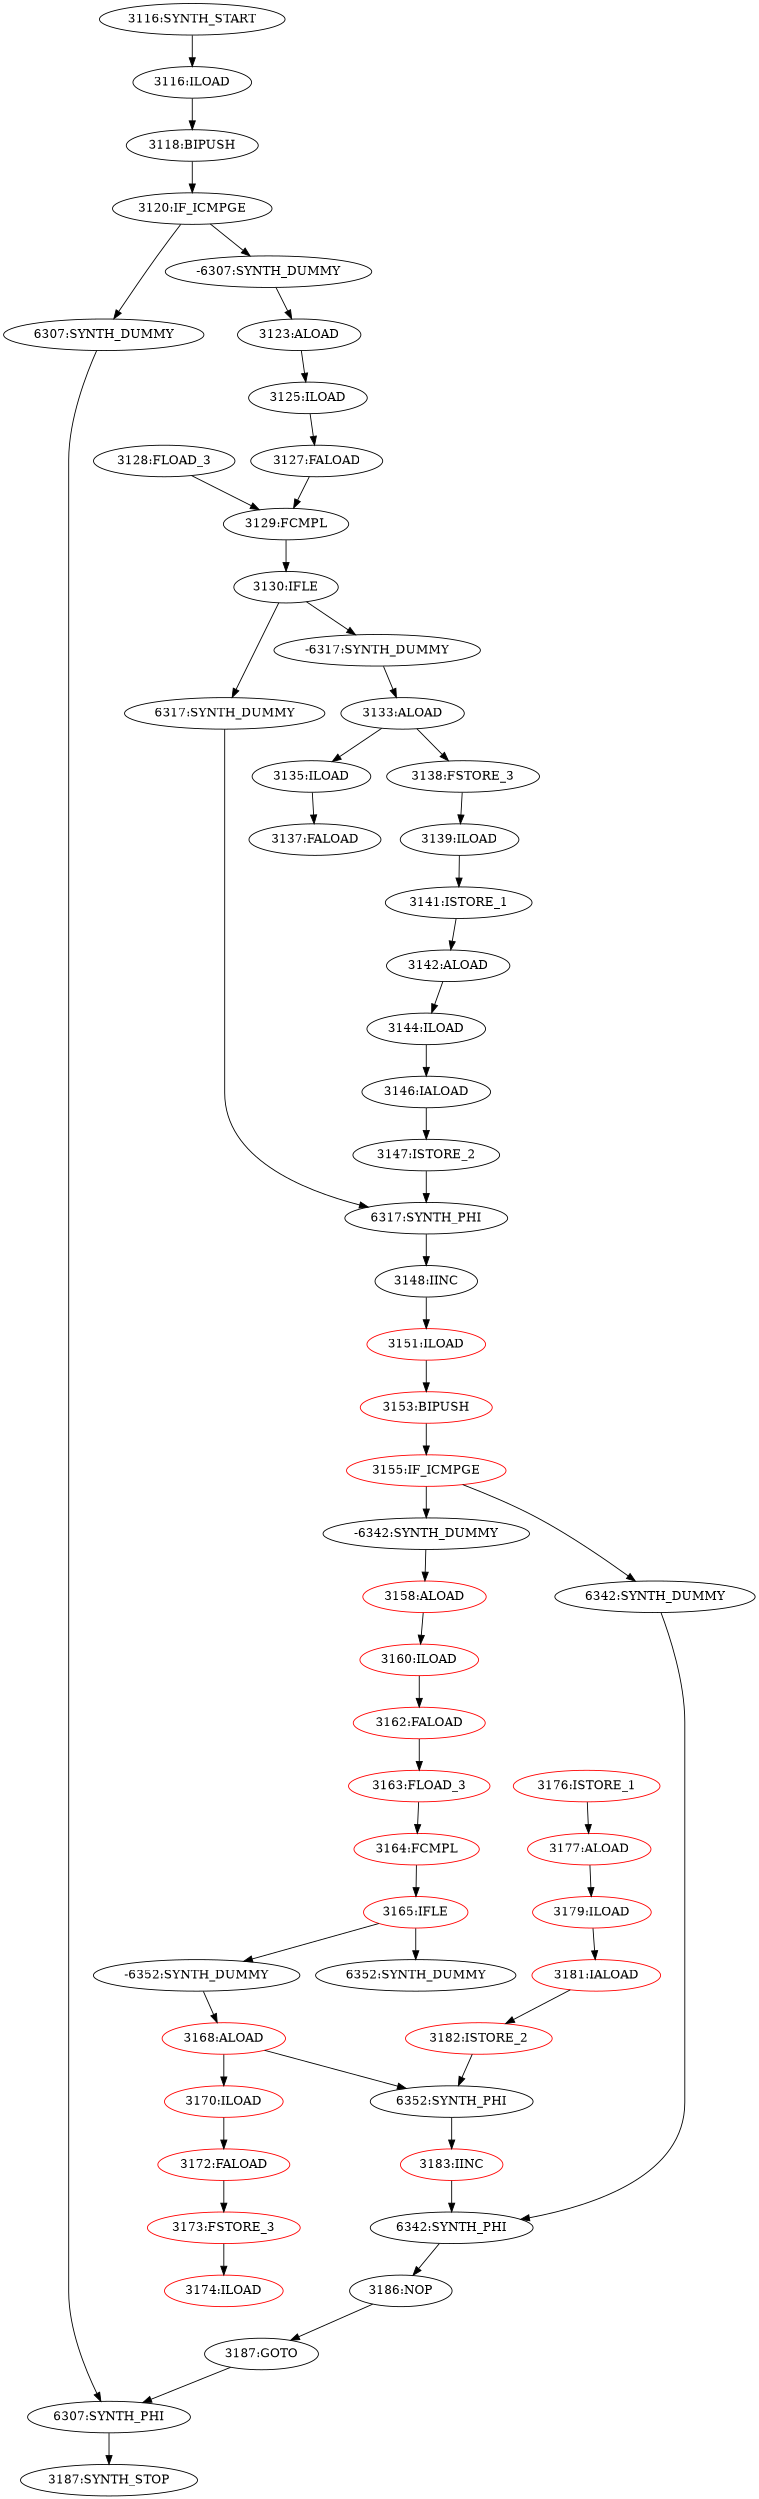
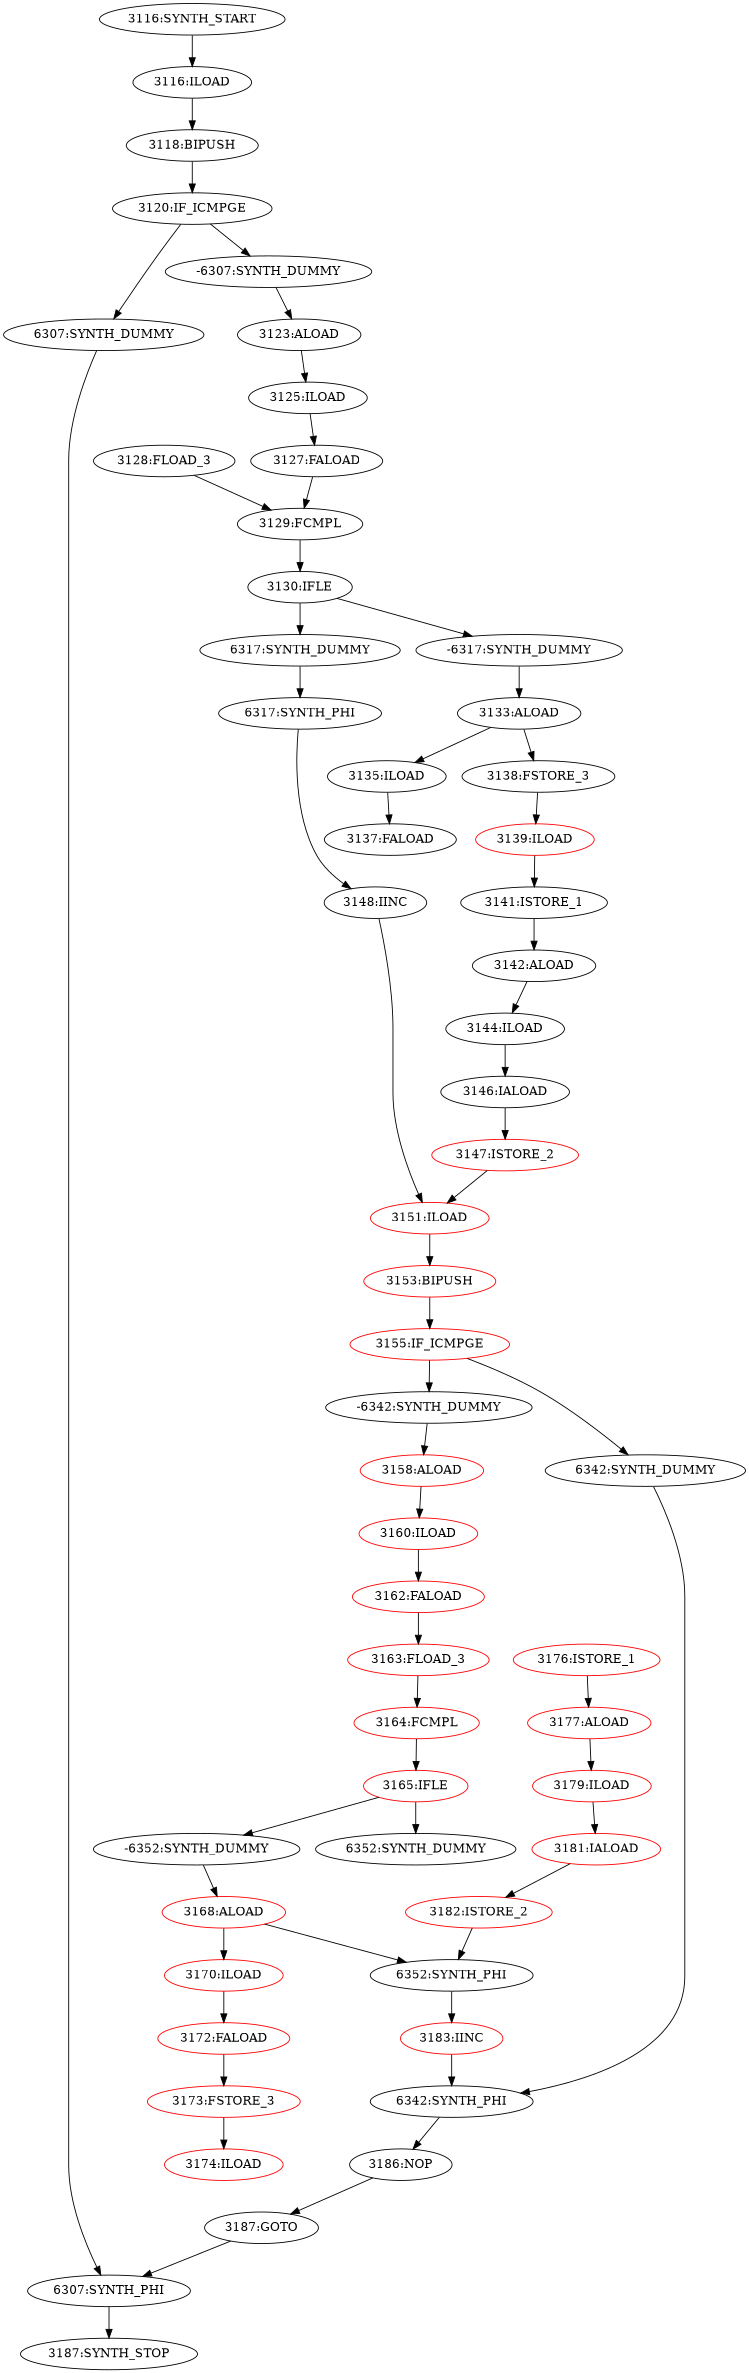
node "3139:ILOAD": color black -> red
node "3147:ISTORE_2": color black -> red
edge "3147:ISTORE_2" -> "6317:SYNTH_PHI": now "3147:ISTORE_2" -> "3151:ILOAD"
